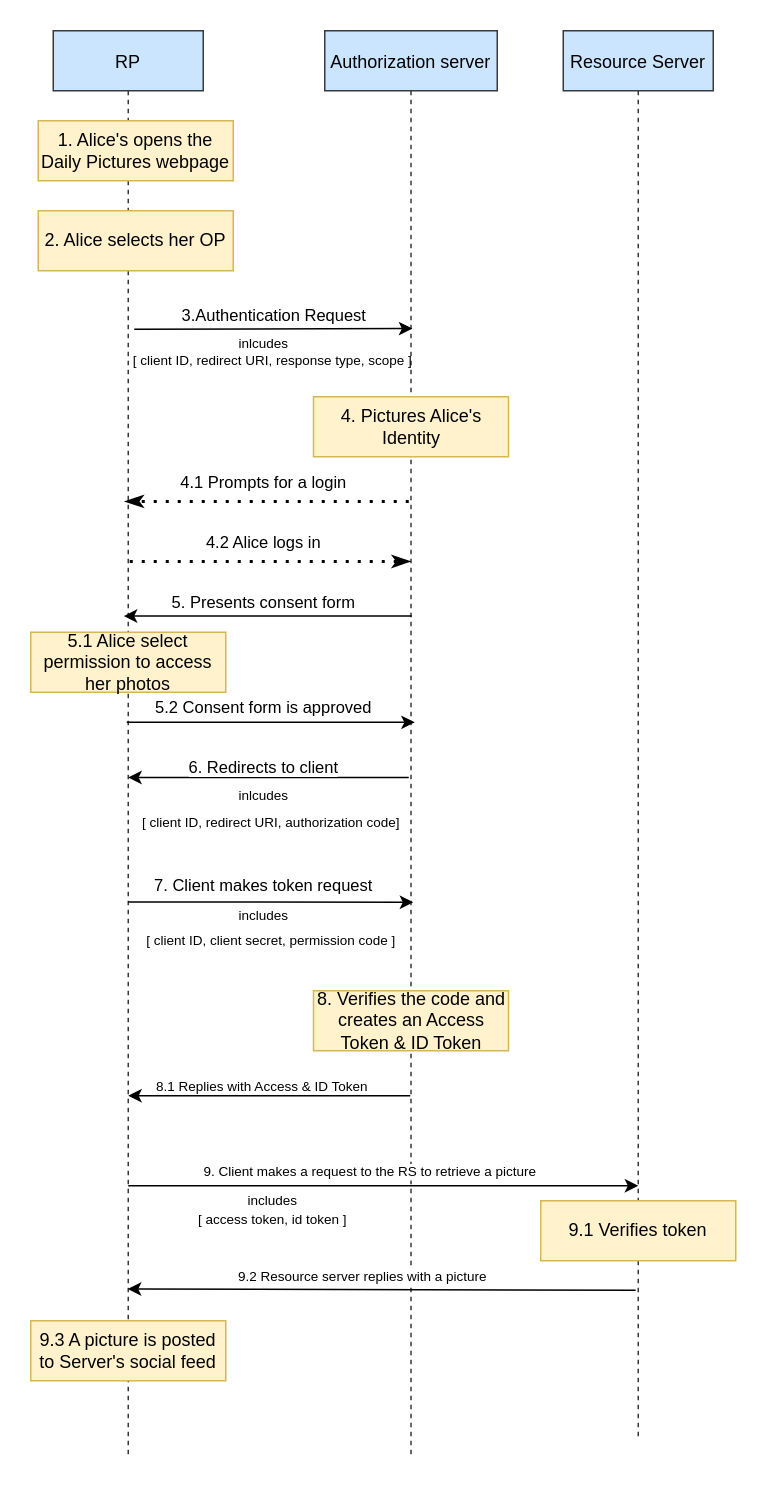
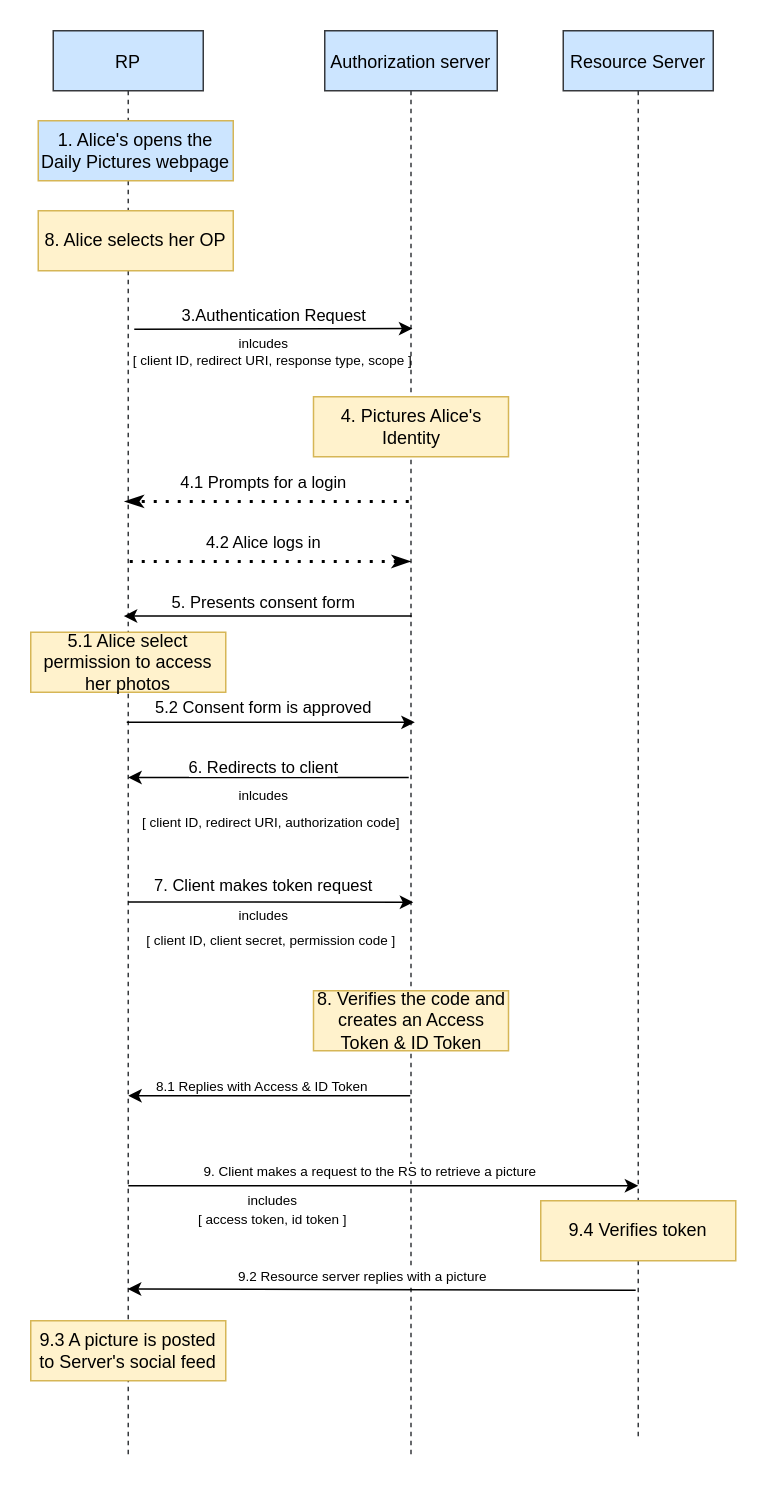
node "1. Alice's opens the Daily Pictures webpage": fillcolor #fff2cc -> #cce5ff
node "2. Alice selects her OP": label "2. Alice selects her OP" -> "8. Alice selects her OP"
node "9.1 Verifies token": label "9.1 Verifies token" -> "9.4 Verifies token"
